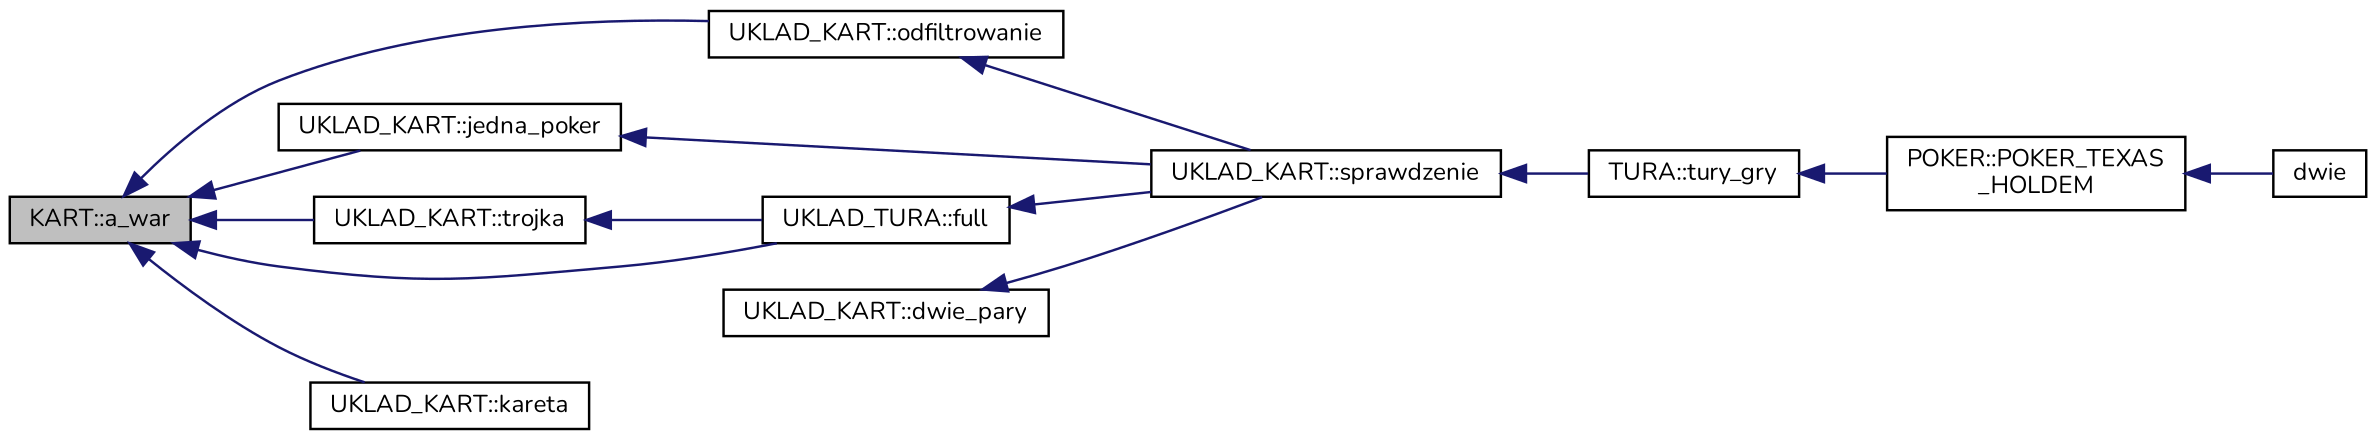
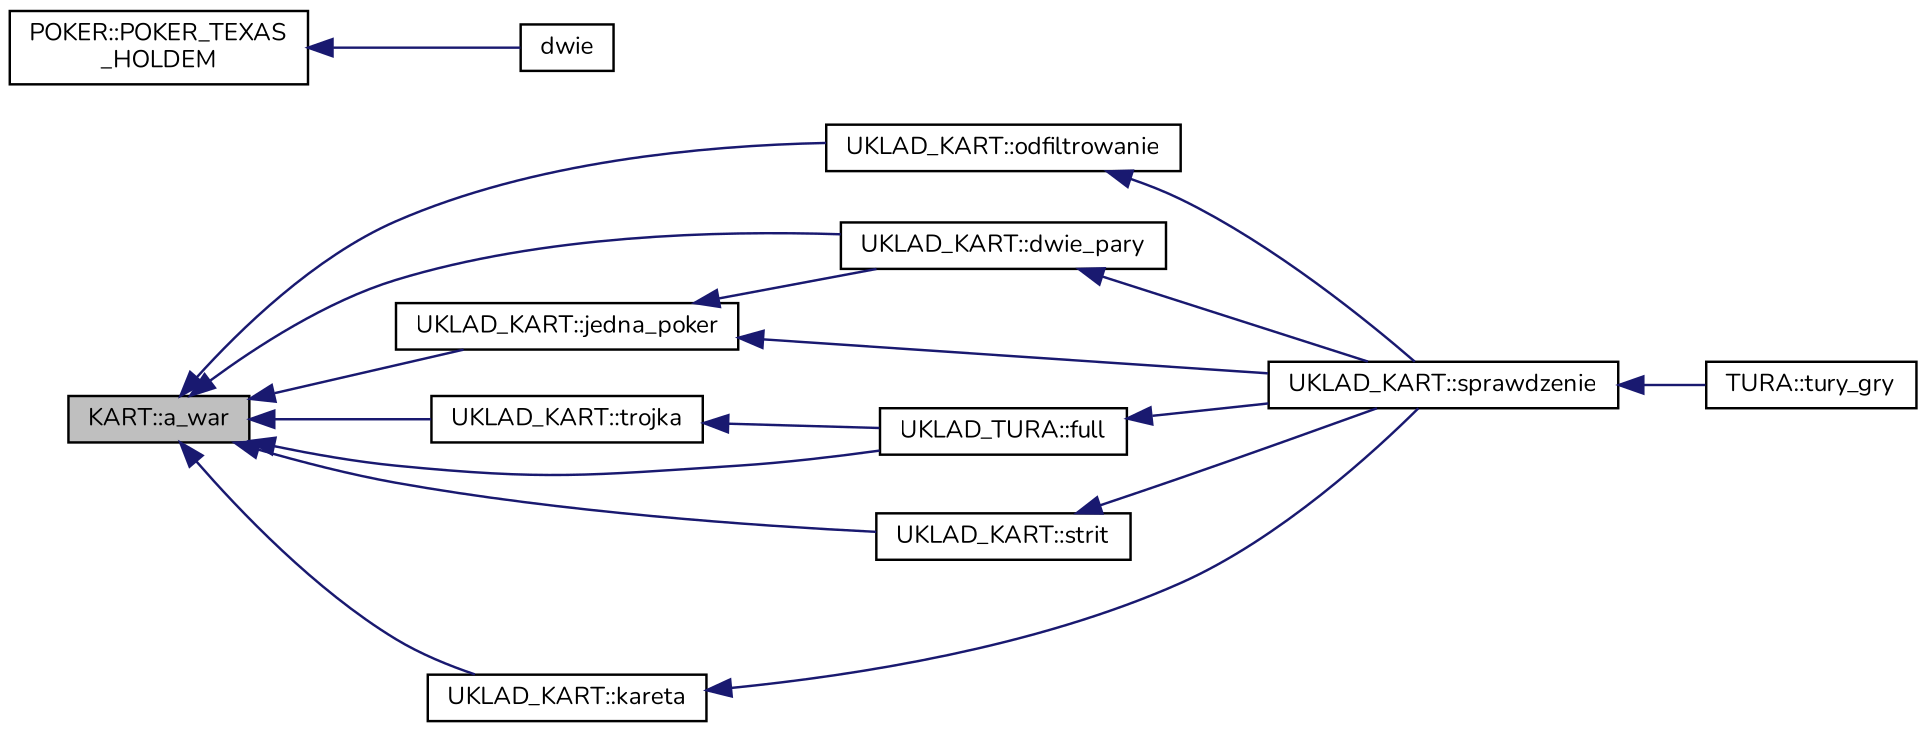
edge "POKER::POKER_TEXAS _HOLDEM" -> "TURA::tury_gry": removed
edge "UKLAD_KART::dwie_pary" -> "KART::a_war": added
edge "UKLAD_KART::dwie_pary" -> "UKLAD_KART::jedna_poker": added
node "UKLAD_KART::strit": added
edge "UKLAD_KART::sprawdzenie" -> "UKLAD_KART::kareta": added
